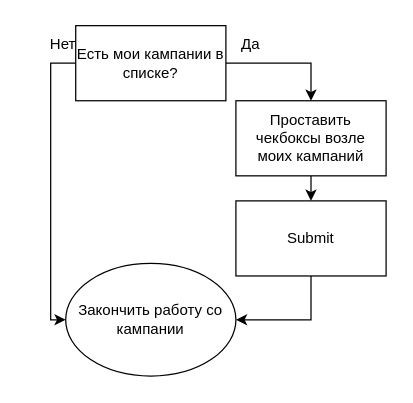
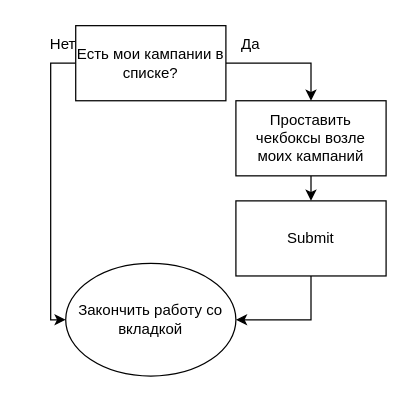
node "Закончить работу со кампании": label "Закончить работу со кампании" -> "Закончить работу со вкладкой"
